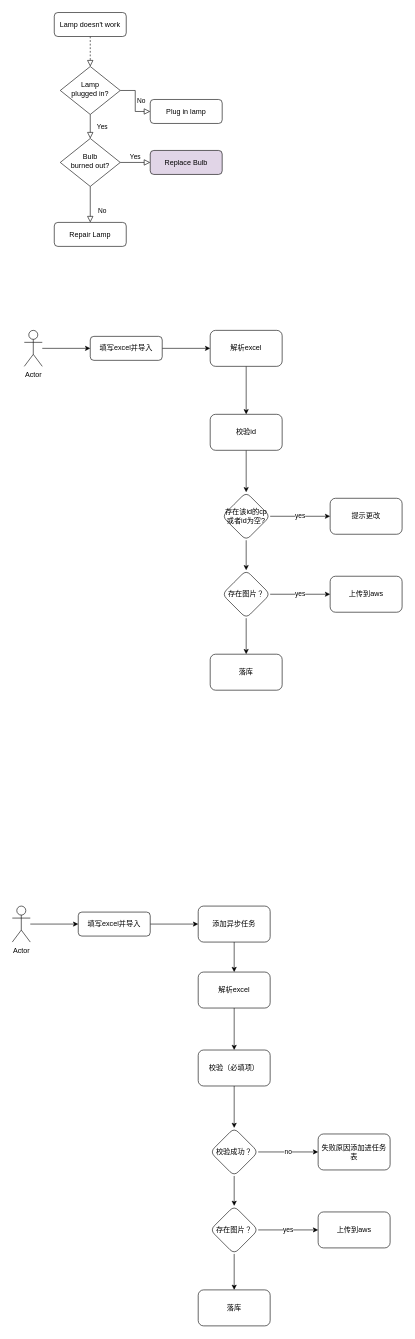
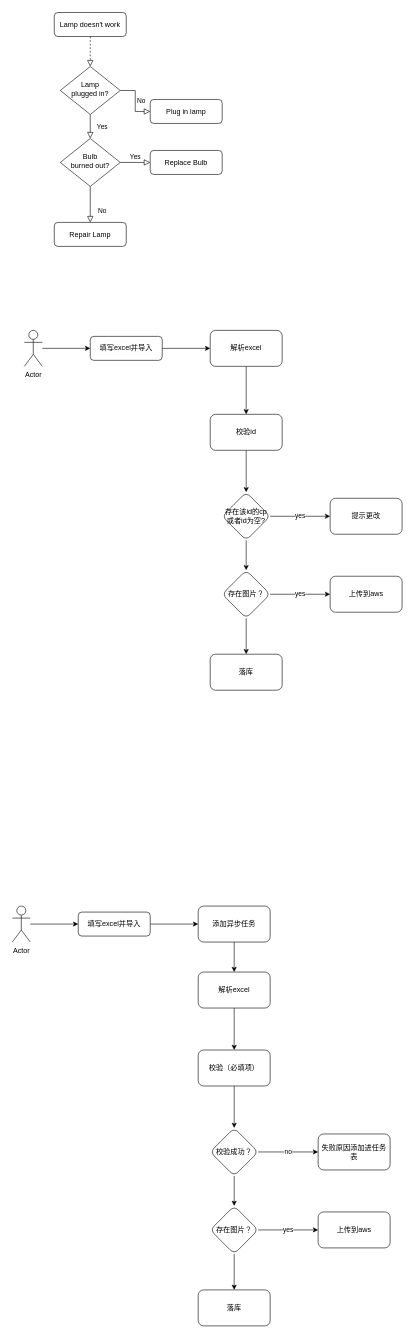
node "Replace Bulb": fillcolor #e1d5e7 -> #ffffff
